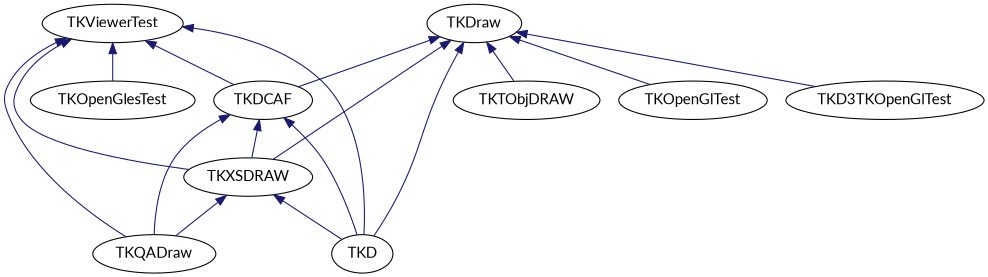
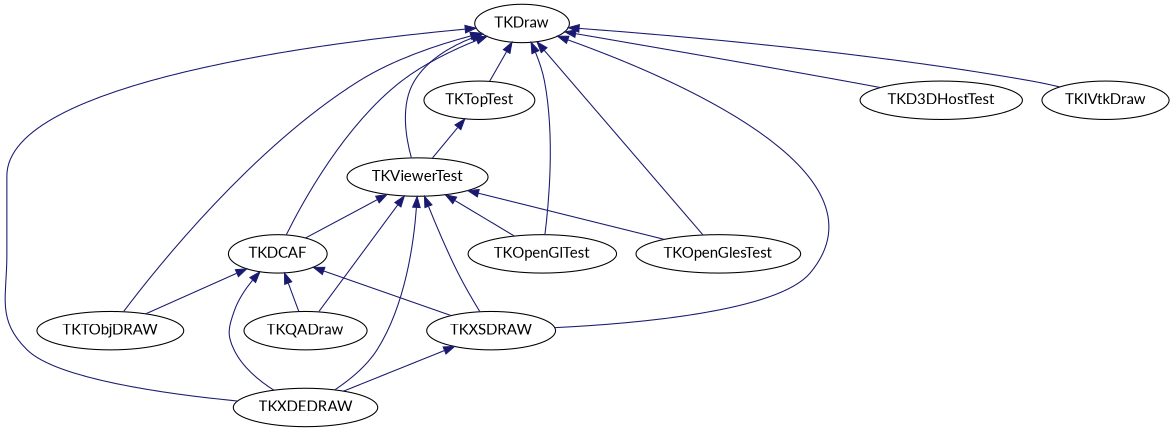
edge "TKViewerTest" -> "TKDraw": added
node "TKTopTest": added
node "TKD3TKOpenGlTest": label "TKD3TKOpenGlTest" -> "TKD3DHostTest"
node "TKIVtkDraw": added
edge "TKOpenGlesTest" -> "TKDraw": added
edge "TKOpenGlTest" -> "TKViewerTest": added
edge "TKQADraw" -> "TKXSDRAW": removed
node "TKD": label "TKD" -> "TKXDEDRAW"
edge "TKTObjDRAW" -> "TKDCAF": added
